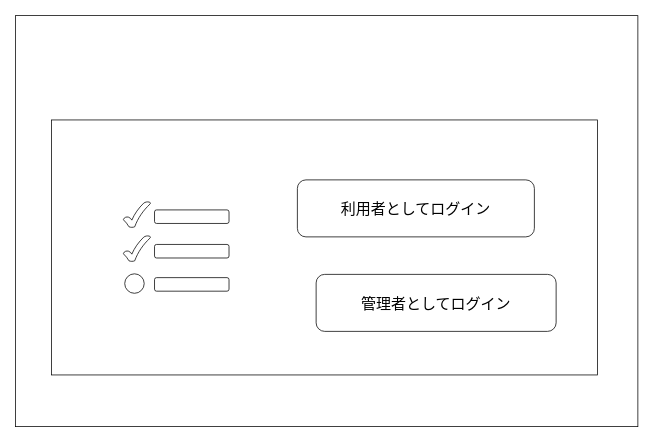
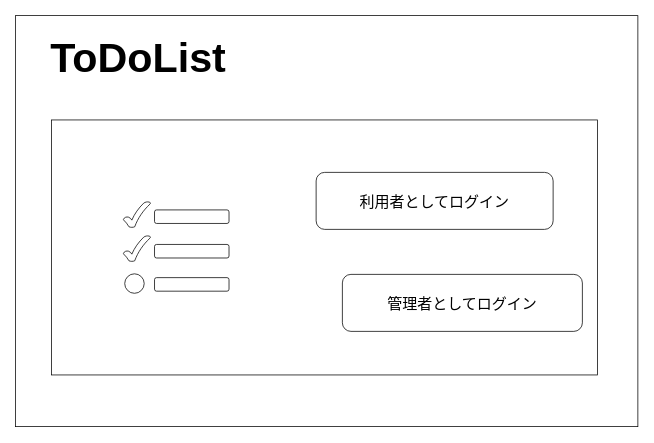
node "ToDoList": added
node "利用者としてログイン": moved (416, 208) -> (435, 201)
node "管理者としてログイン": moved (436, 303) -> (462, 303)
